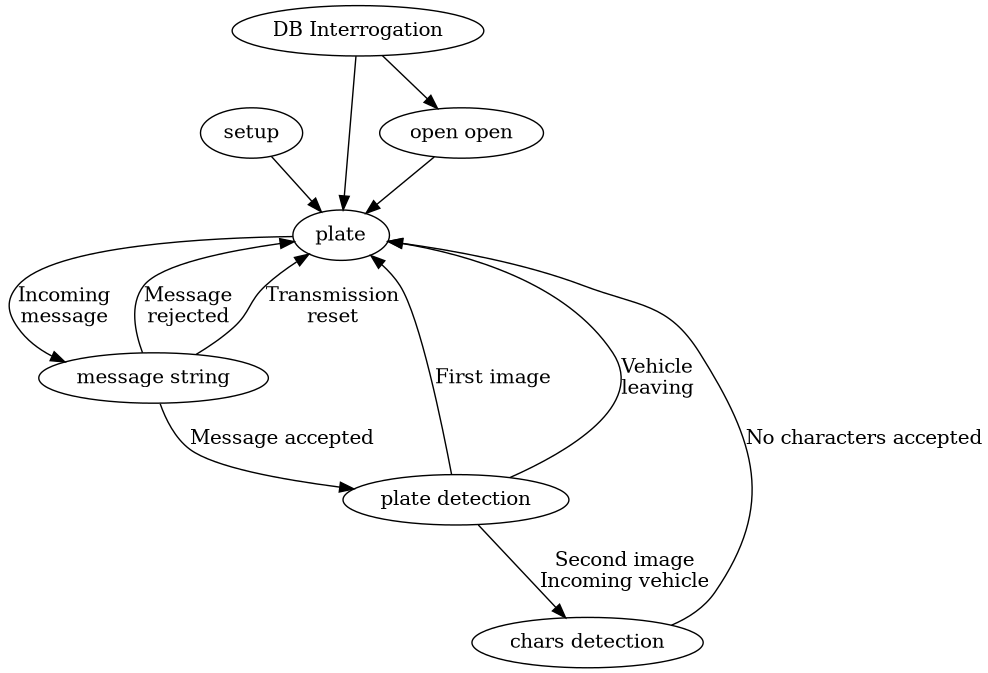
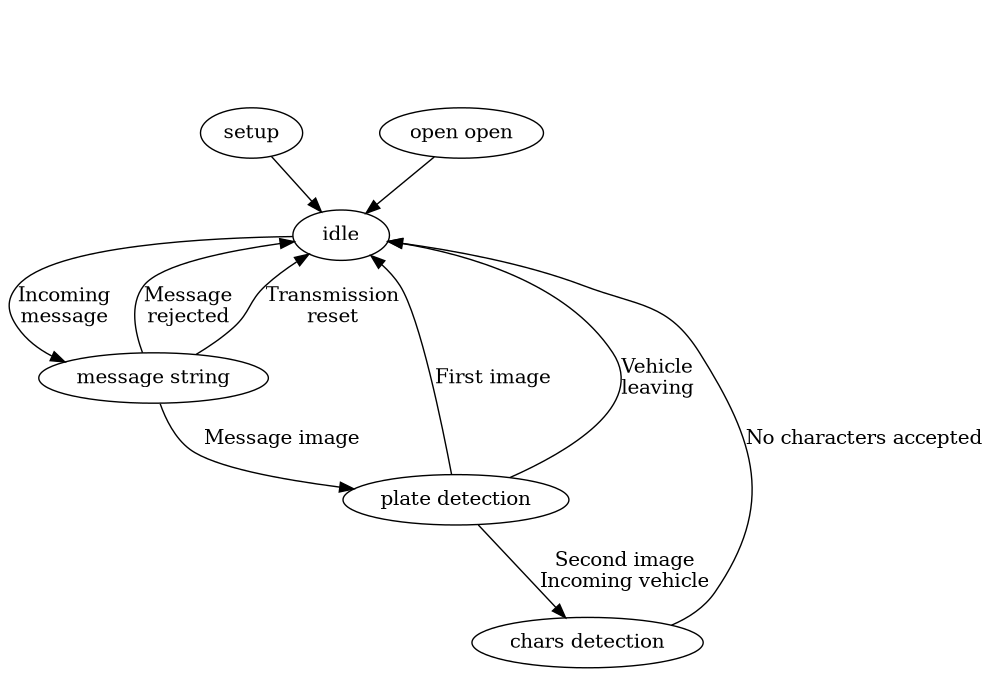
node "DB Interrogation": removed
node "plate": label "plate" -> "idle"
edge "message string" -> "plate detection": label "Message accepted    " -> "Message image    "
